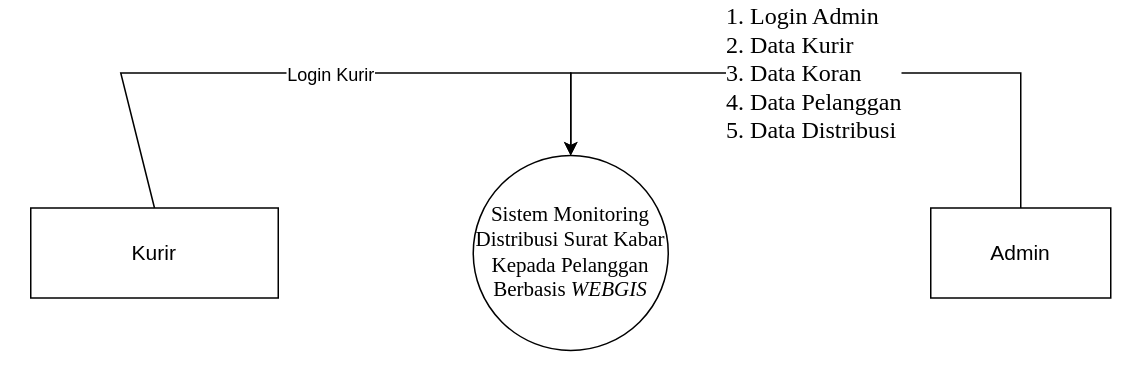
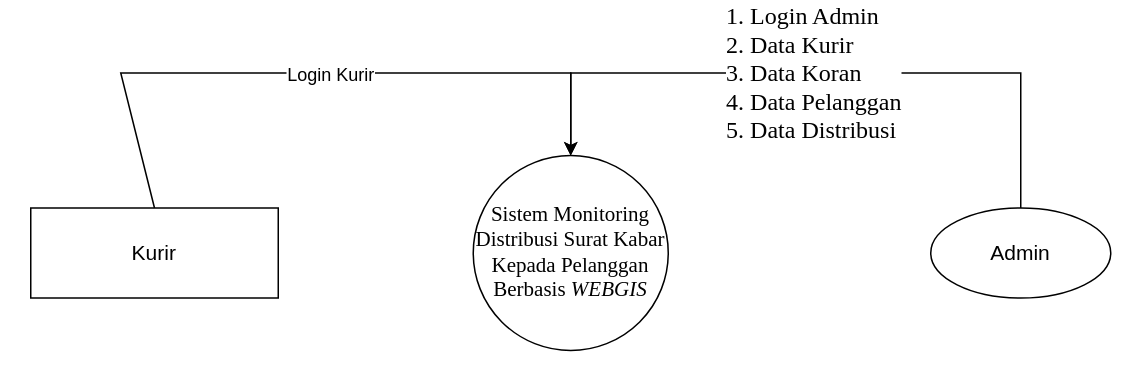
node "Admin": shape rectangle -> ellipse
